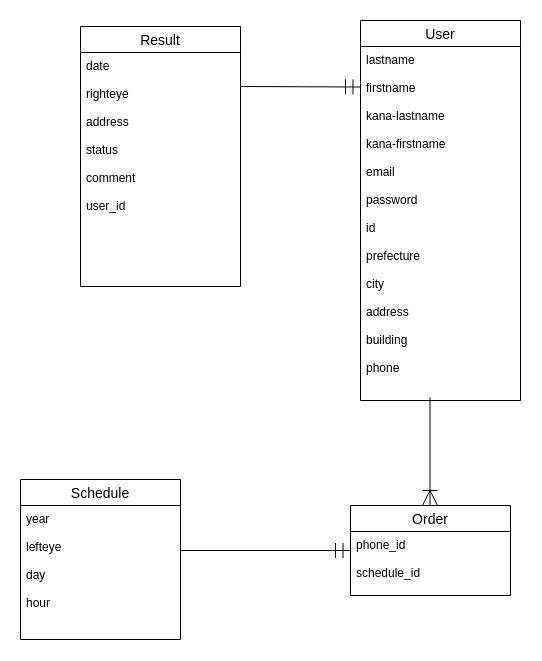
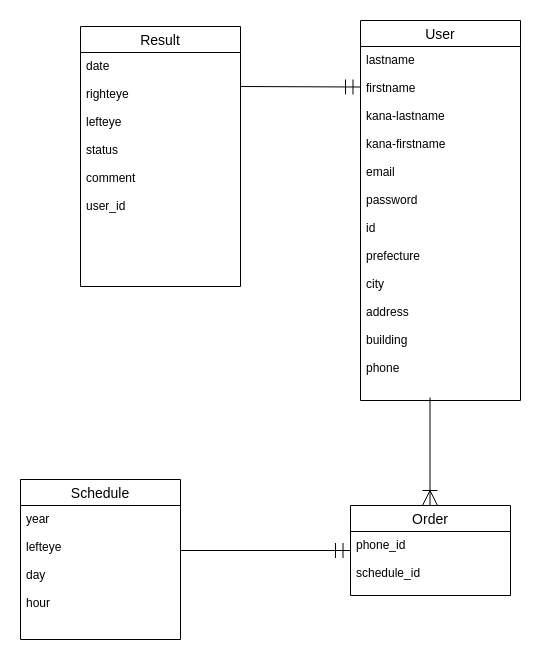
node "date righteye address status comment user_id": label "date righteye address status comment user_id" -> "date righteye lefteye status comment user_id"
